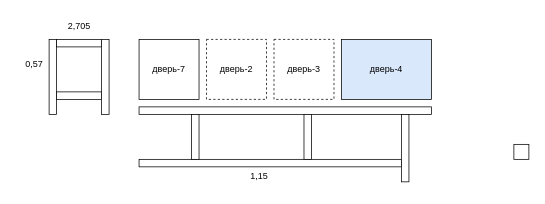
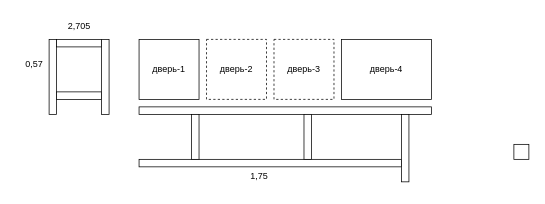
node "дверь-7": label "дверь-7" -> "дверь-1"
node "дверь-4": fillcolor #dae8fc -> #ffffff
node "1,15": label "1,15" -> "1,75"
